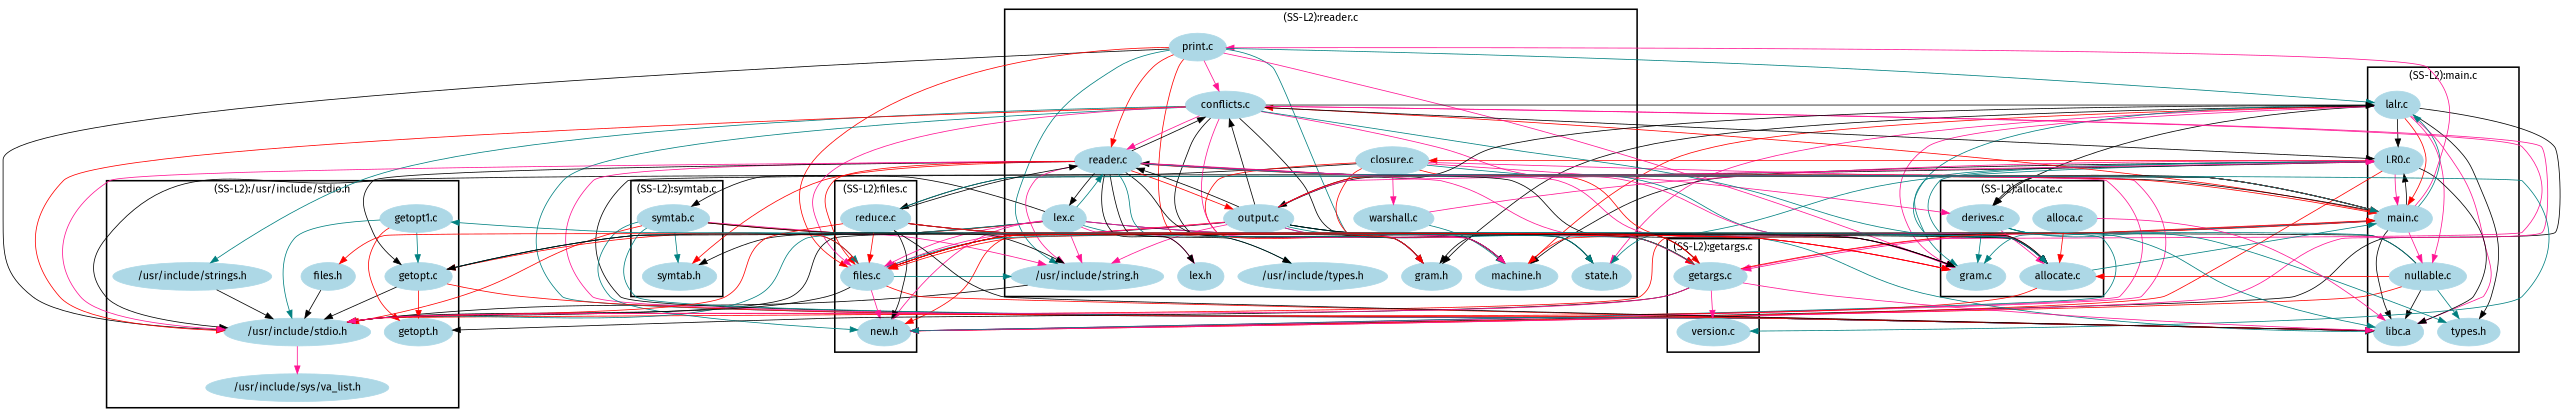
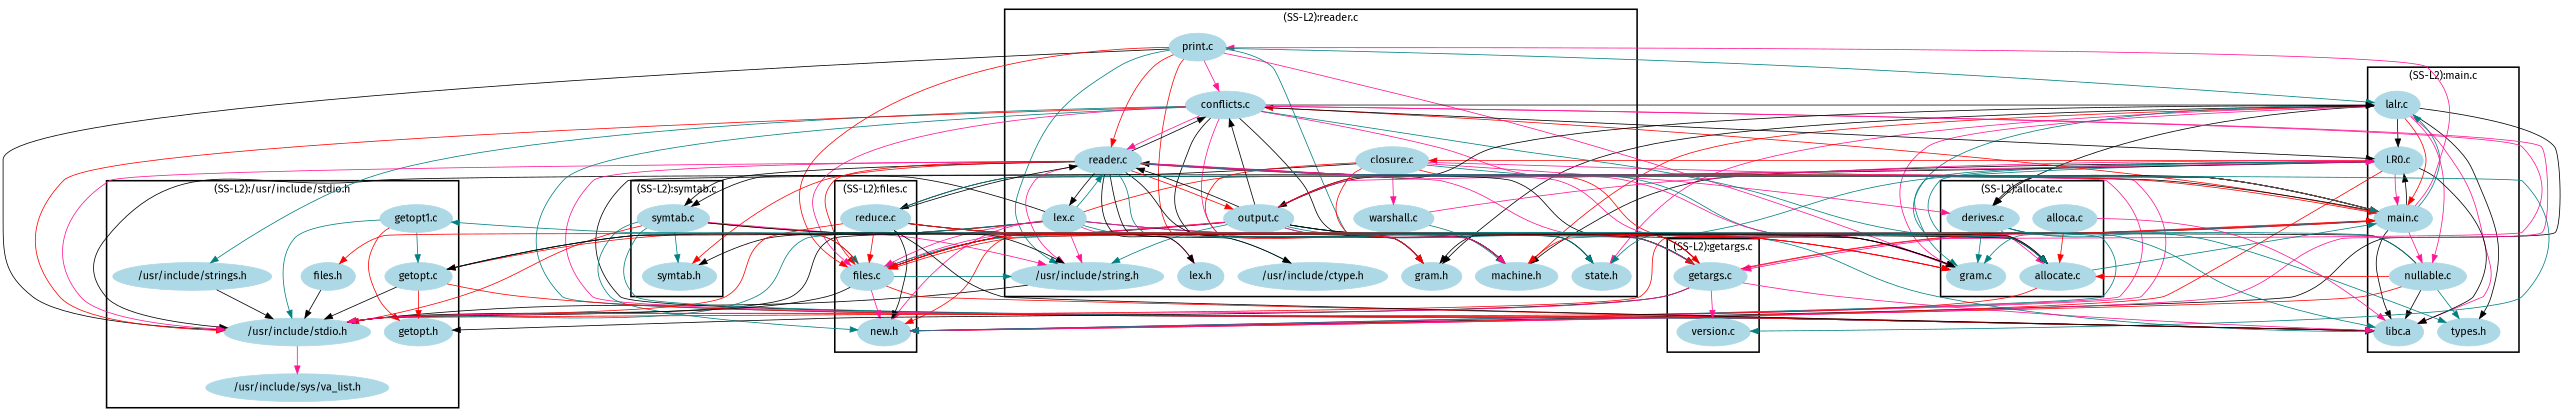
edge "reader.c" -> "getopt.c": now "reader.c" -> "symtab.c"
edge "lex.c" -> "main.c": added
edge "output.c" -> "/usr/include/string.h": color deeppink -> teal
node "/usr/include/types.h": label "/usr/include/types.h" -> "/usr/include/ctype.h"
